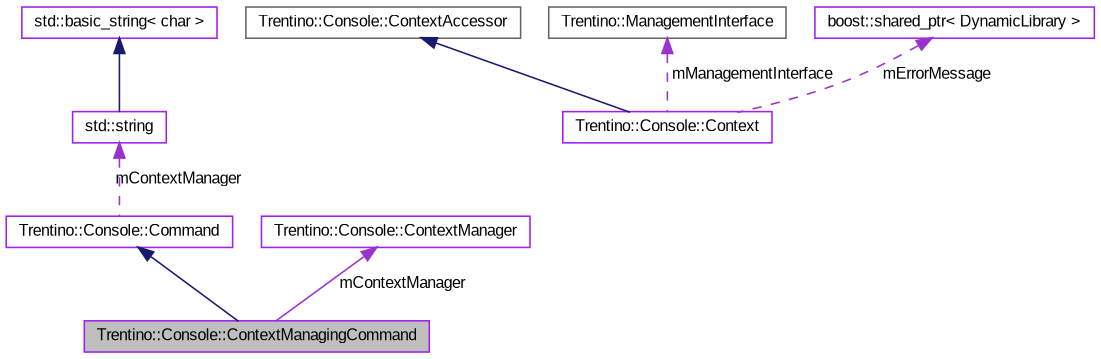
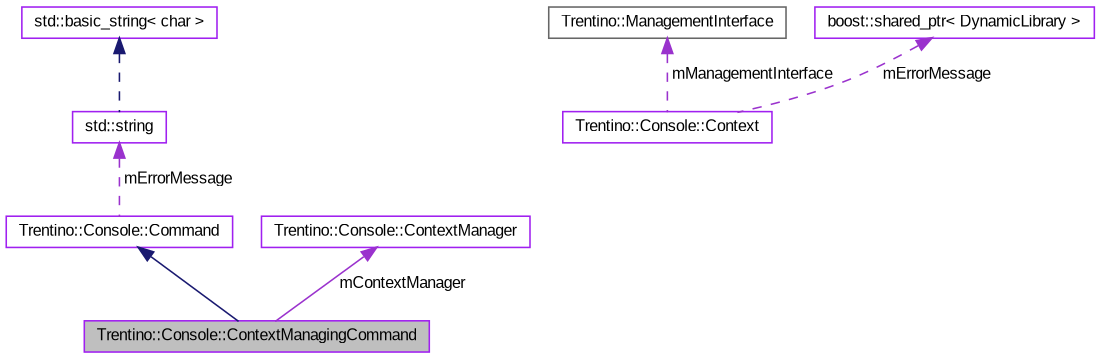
node "Trentino::Console::ContextAccessor": removed
edge "std::string" -> "std::basic_string< char >": style solid -> dashed
edge "Trentino::Console::Command" -> "std::string": label " mContextManager" -> " mErrorMessage"
